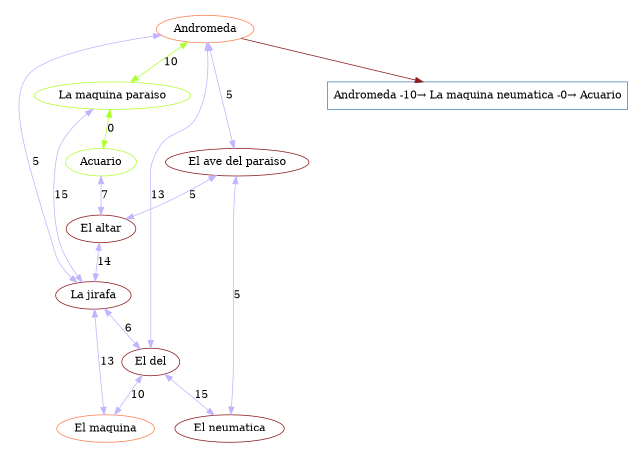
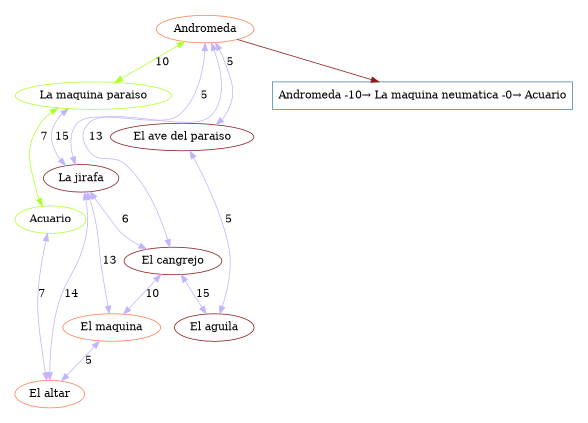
edge "La maquina paraiso" -- "Acuario": label "0" -> "7"
edge "El ave del paraiso" -- "El altar": now "El maquina" -- "El altar"
node "El altar": color firebrick4 -> coral
node "El del": label "El del" -> "El cangrejo"
node "El neumatica": label "El neumatica" -> "El aguila"
